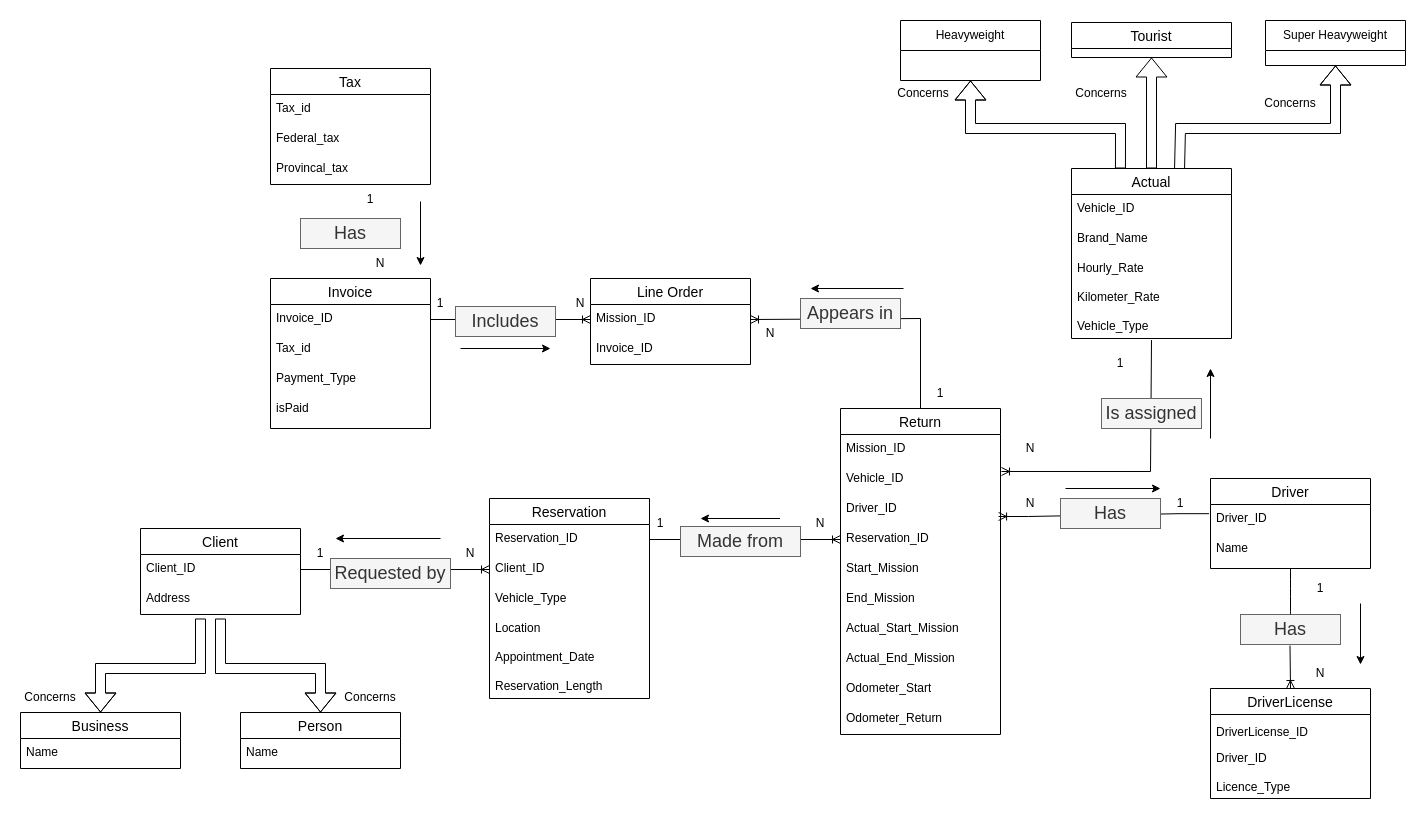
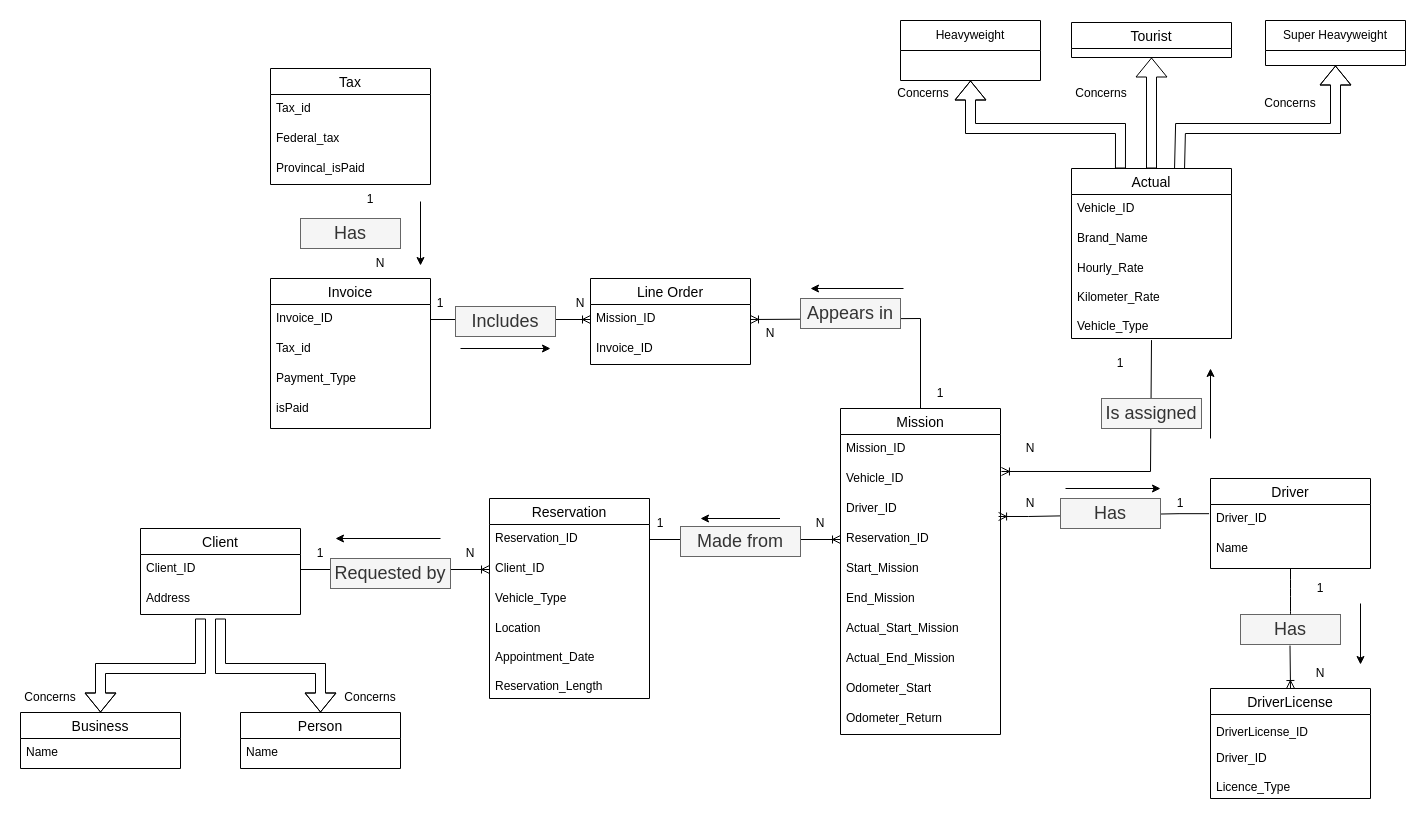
node "Provincal_tax": label "Provincal_tax" -> "Provincal_isPaid"
node "Return": label "Return" -> "Mission"
